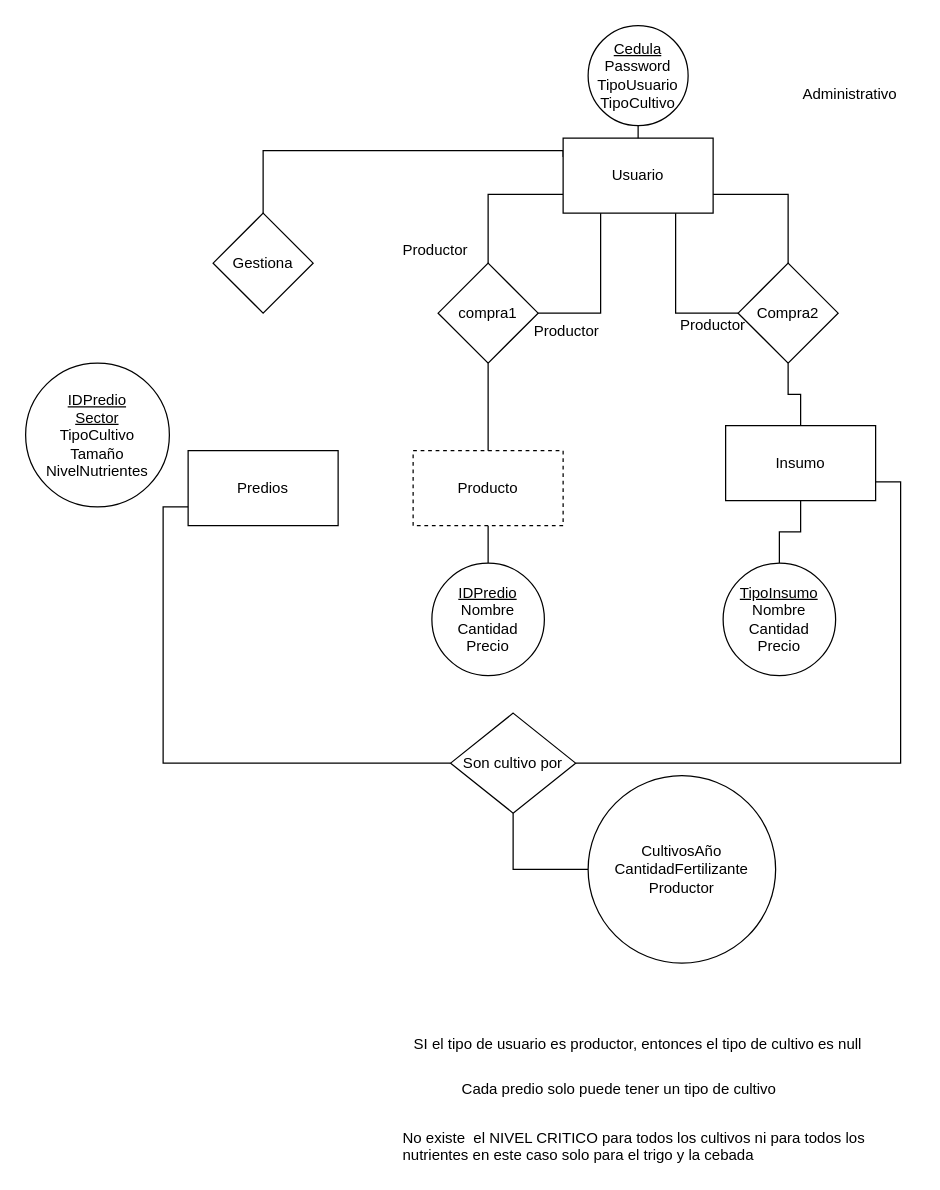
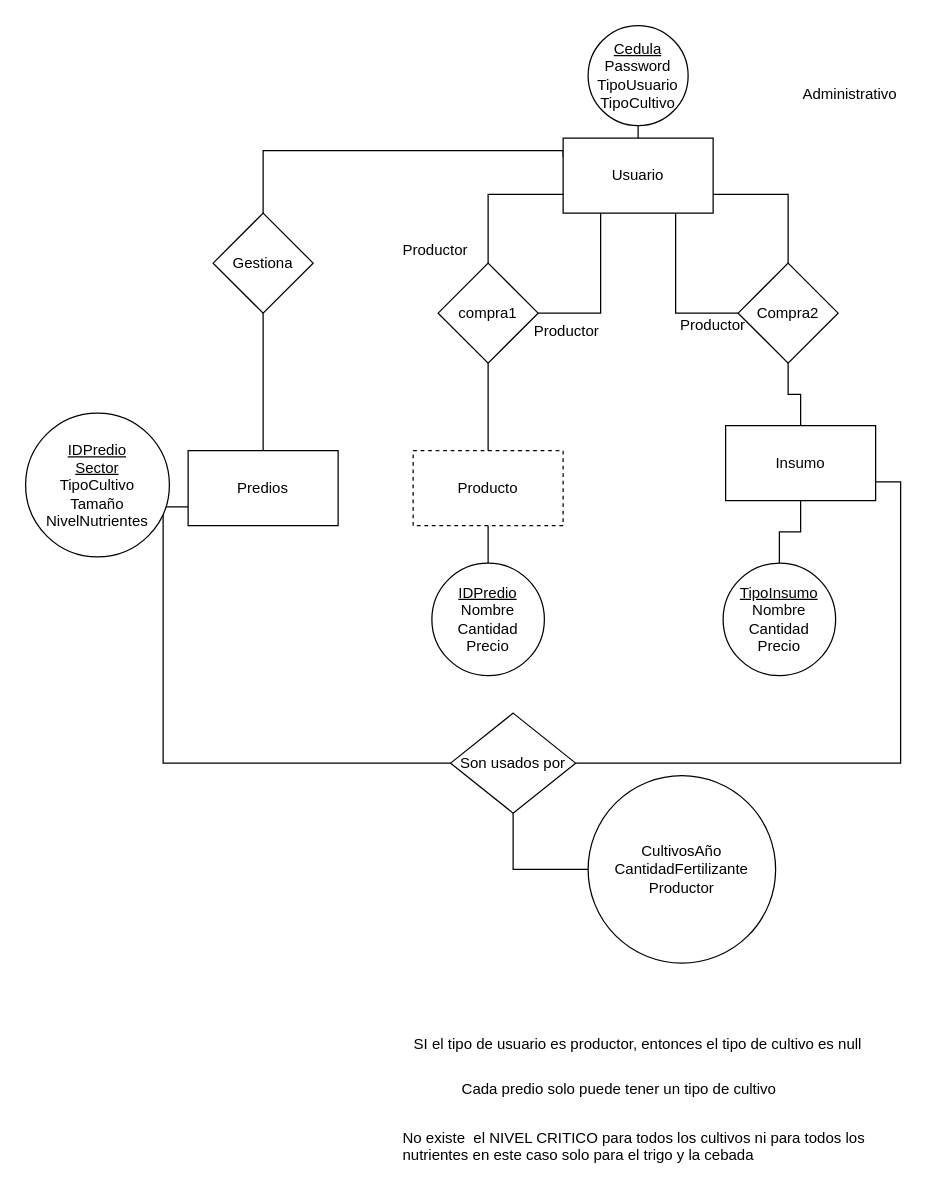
edge "Gestiona" -- "Predios": added
node "IDPredio Sector TipoCultivo Tamaño NivelNutrientes": moved (98, 435) -> (98, 485)
node "Son cultivo por": label "Son cultivo por" -> "Son usados por"
